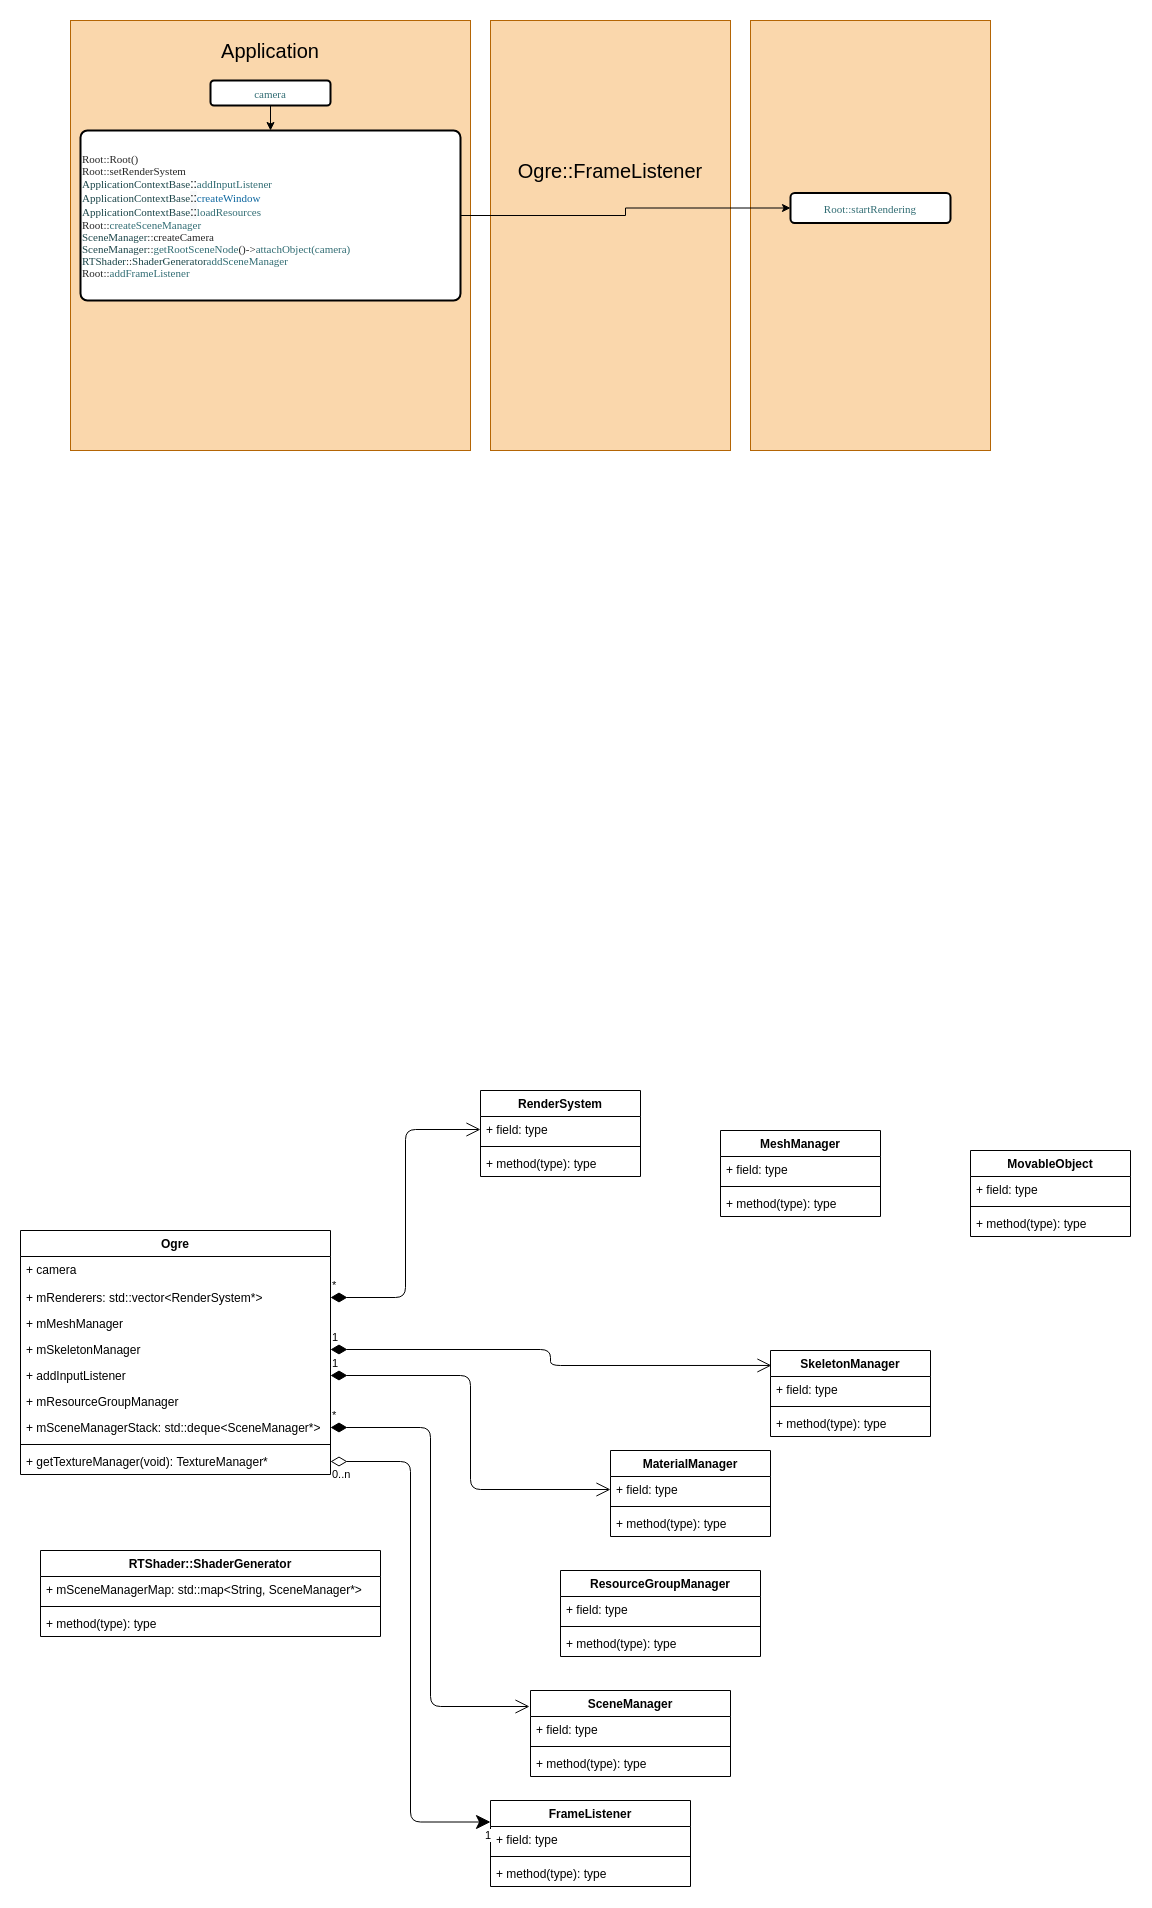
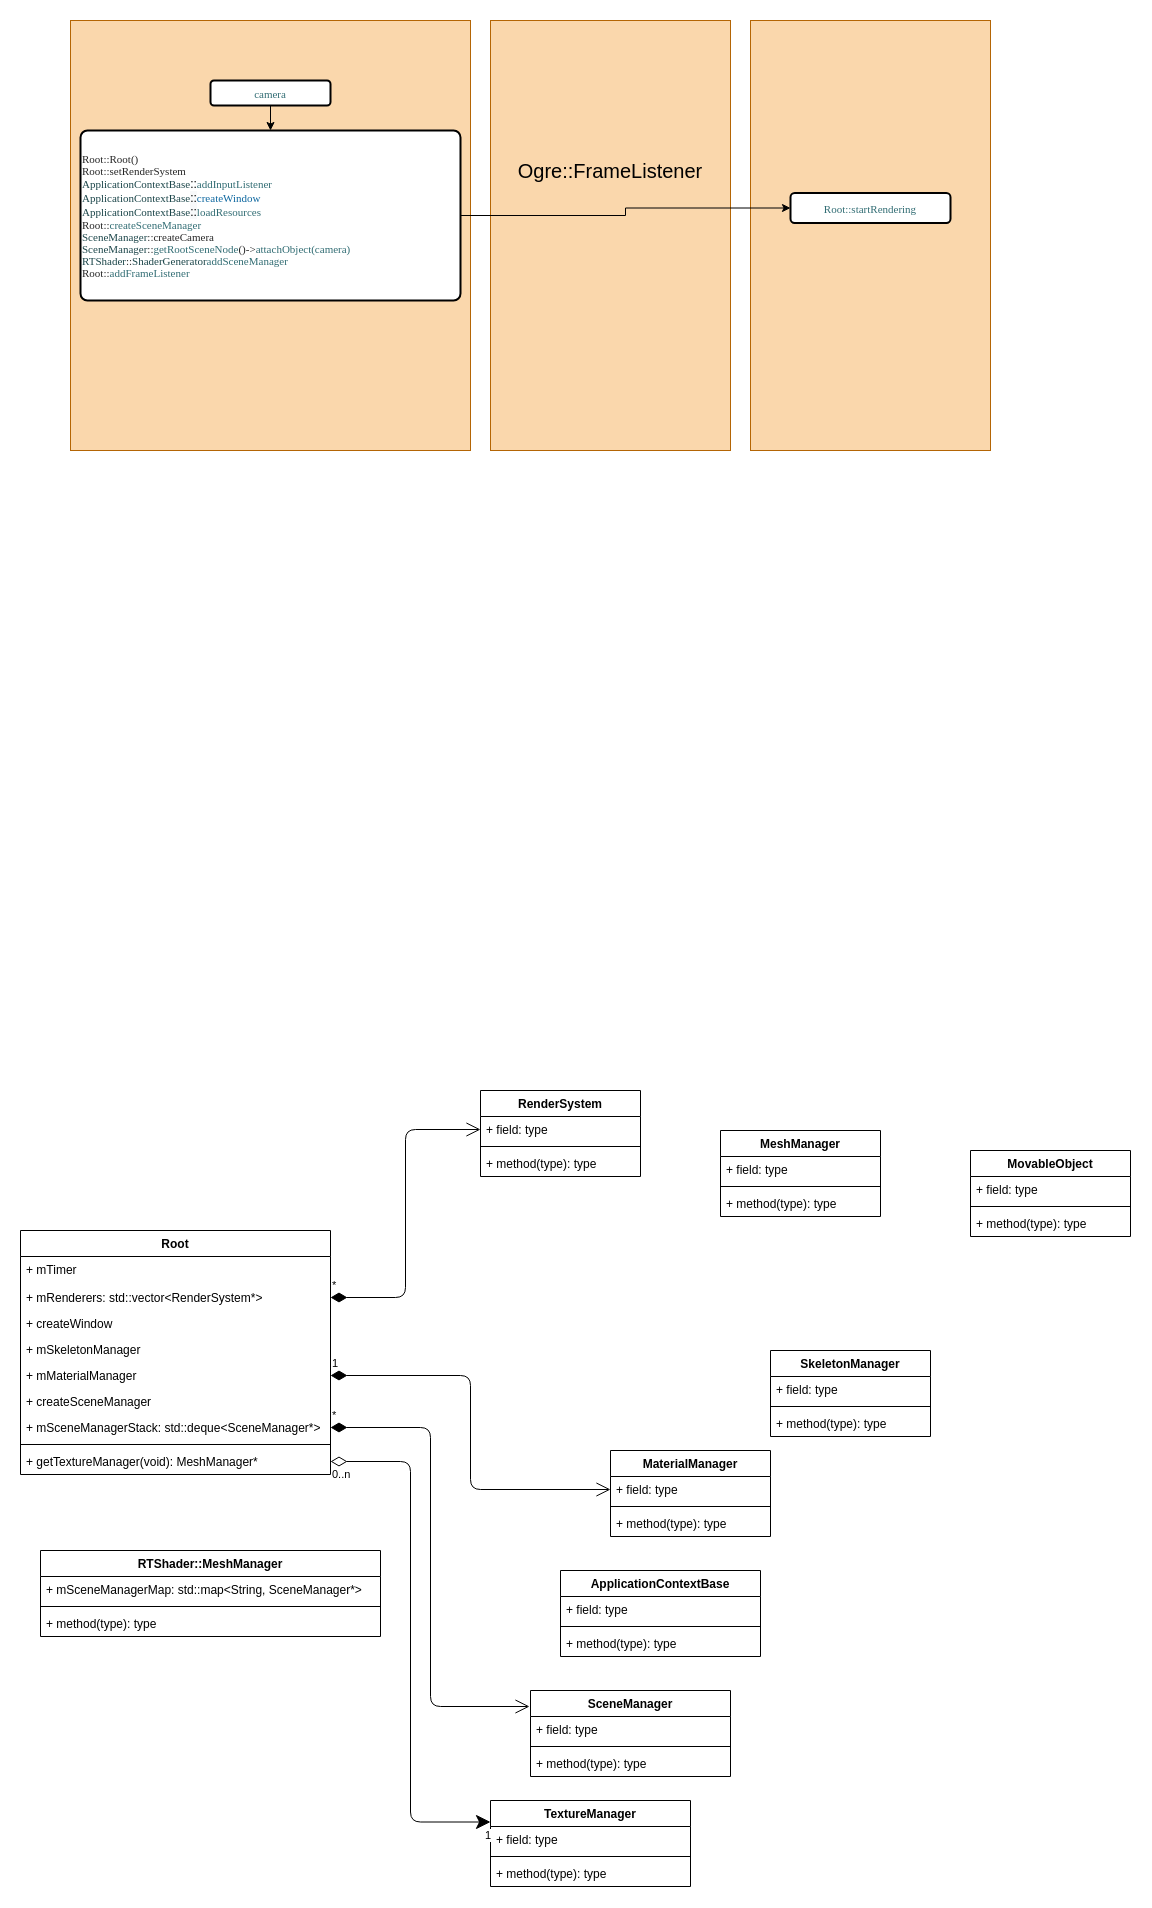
node "Application": removed
node "Ogre": label "Ogre" -> "Root"
node "+ camera": label "+ camera" -> "+ mTimer"
node "+ mMeshManager": label "+ mMeshManager" -> "+ createWindow"
edge "+ mSkeletonManager" -- "SkeletonManager": removed, label "1"
node "+ addInputListener": label "+ addInputListener" -> "+ mMaterialManager"
node "+ mResourceGroupManager": label "+ mResourceGroupManager" -> "+ createSceneManager"
node "+ getTextureManager(void): TextureManager*": label "+ getTextureManager(void): TextureManager*" -> "+ getTextureManager(void): MeshManager*"
node "RTShader::ShaderGenerator": label "RTShader::ShaderGenerator" -> "RTShader::MeshManager"
node "ResourceGroupManager": label "ResourceGroupManager" -> "ApplicationContextBase"
node "FrameListener": label "FrameListener" -> "TextureManager"
